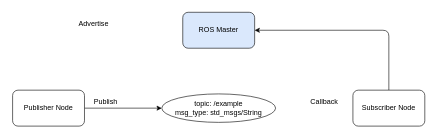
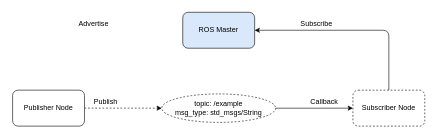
node "Subscribe": added
edge "Publisher Node" -> "topic: /example msg_type: std_msgs/String": style solid -> dashed
node "topic: /example msg_type: std_msgs/String": style solid -> dashed
edge "topic: /example msg_type: std_msgs/String" -> "Subscriber Node": added
node "Subscriber Node": style solid -> dashed
